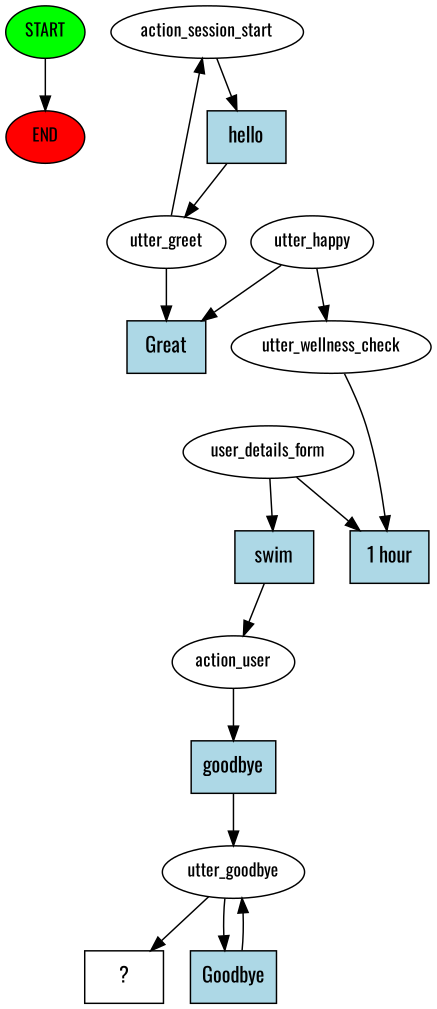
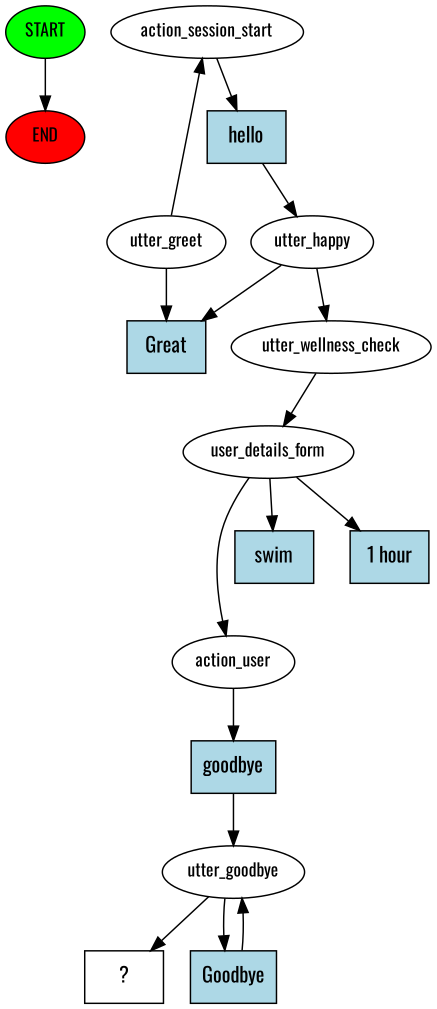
edge "hello" -> "utter_greet": now "hello" -> "utter_happy"
edge "utter_wellness_check" -> "1 hour": now "utter_wellness_check" -> "user_details_form"
edge "swim" -> "action_user": now "user_details_form" -> "action_user"
